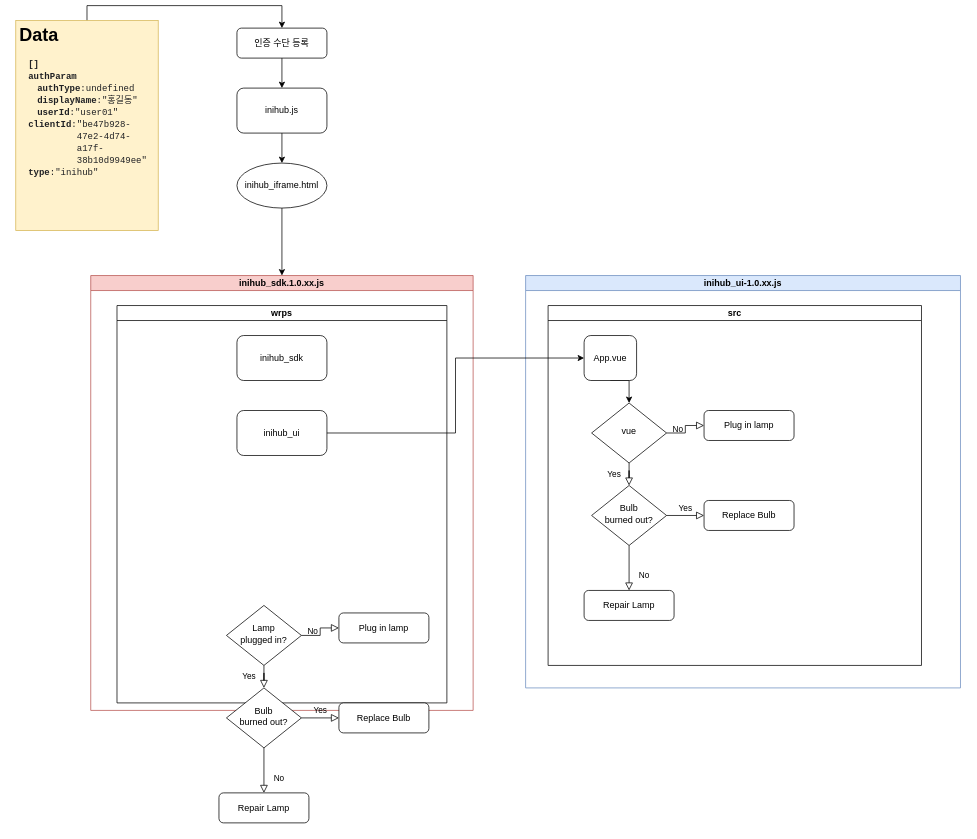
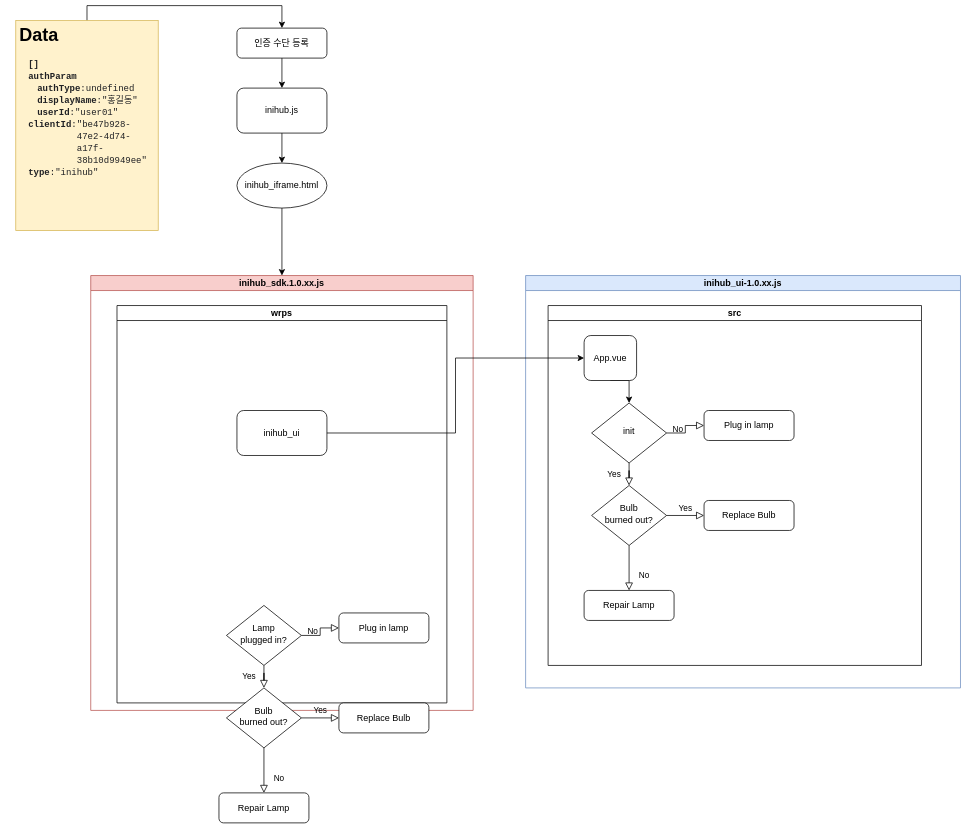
node "inihub_sdk": removed
node "vue": label "vue" -> "init"
